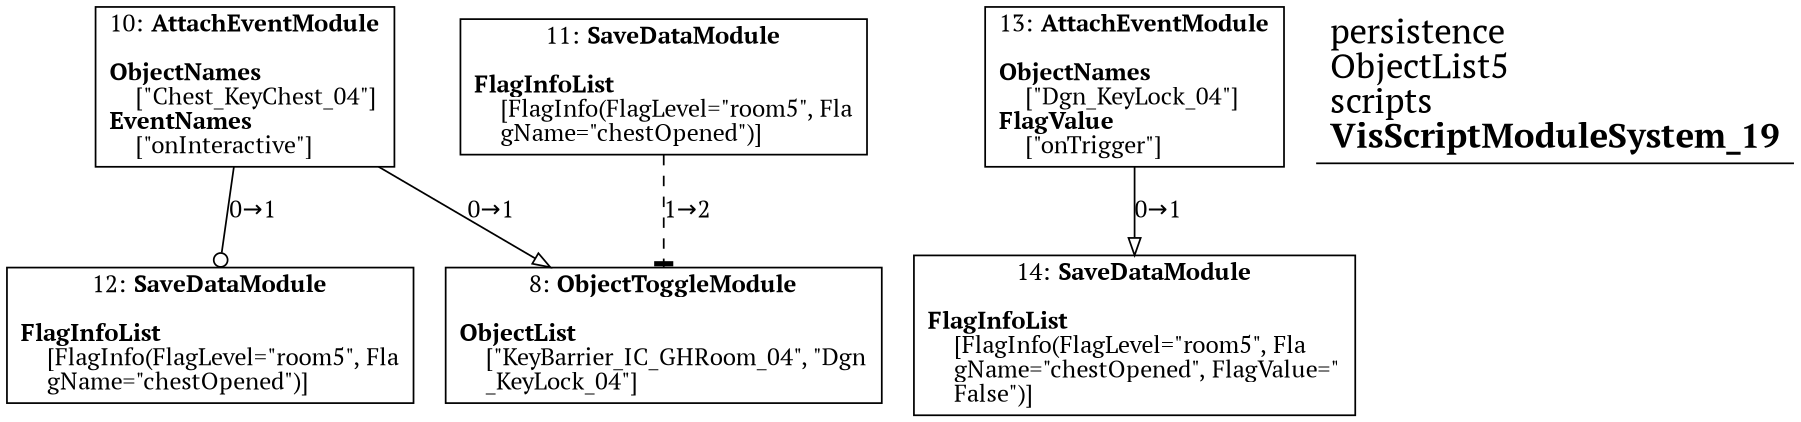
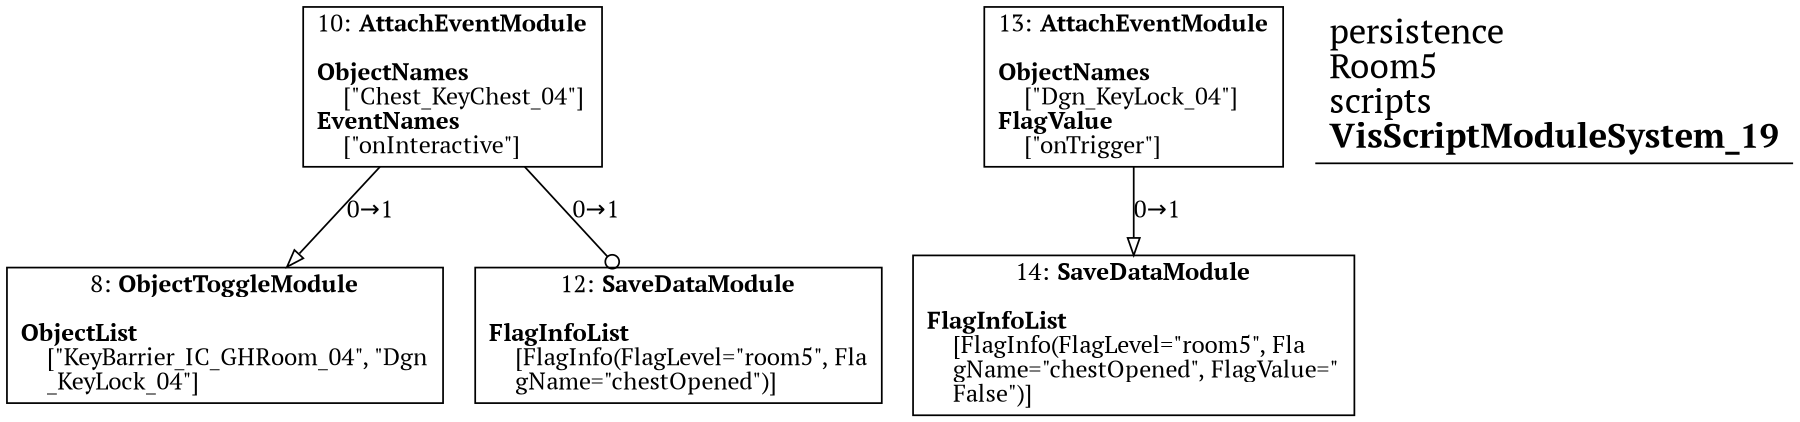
node "persistence": text "ObjectList5" -> "Room5"
node "11:": removed
